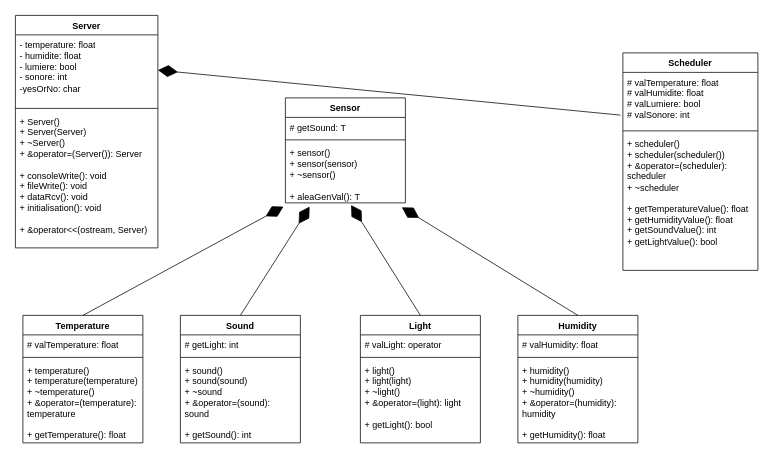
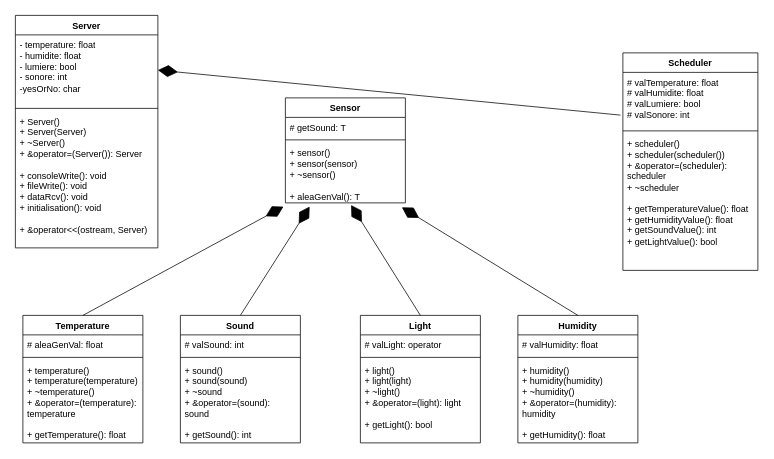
node "# valTemperature: float": label "# valTemperature: float" -> "# aleaGenVal: float"
node "# getLight: int": label "# getLight: int" -> "# valSound: int"
